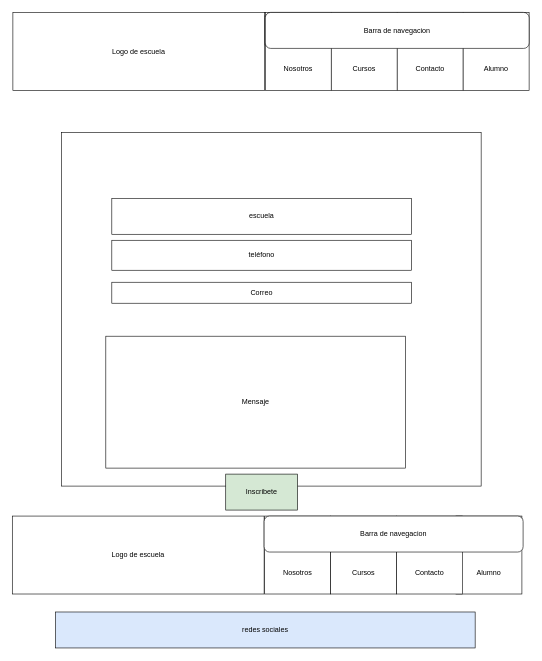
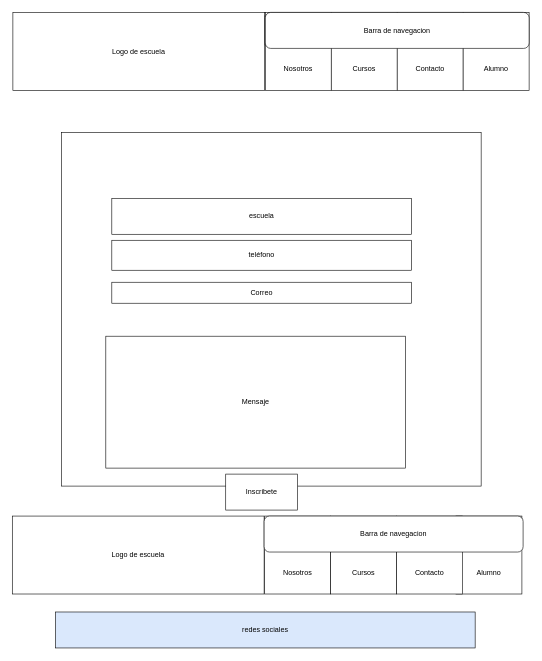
node "Inscribete": fillcolor #d5e8d4 -> #ffffff
